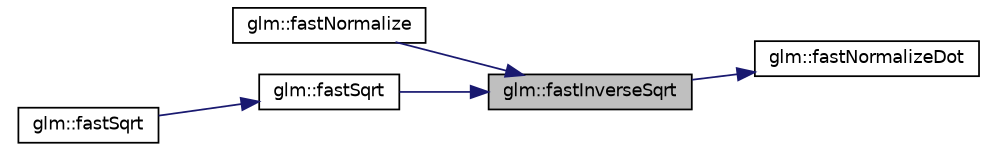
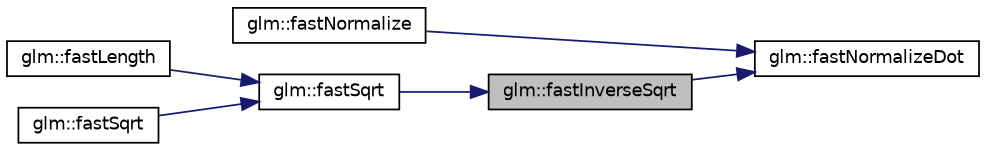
edge "glm::fastNormalize" -> "glm::fastInverseSqrt": now "glm::fastNormalize" -> "glm::fastNormalizeDot"
node "glm::fastLength": added
